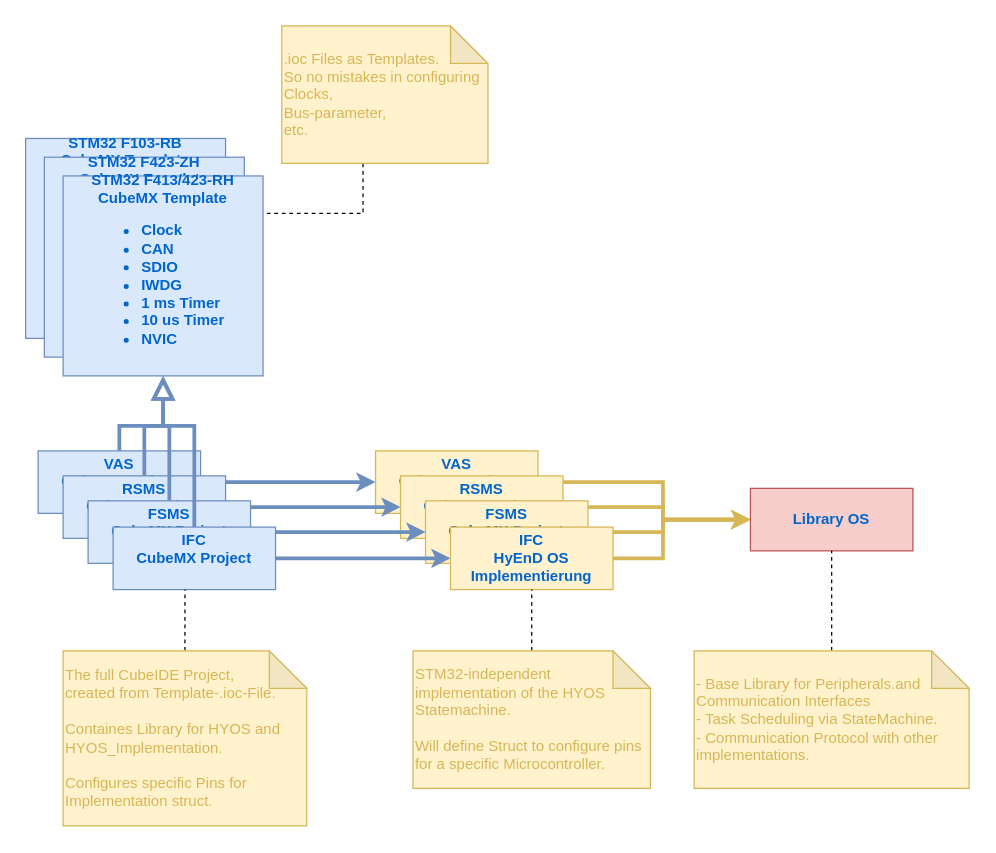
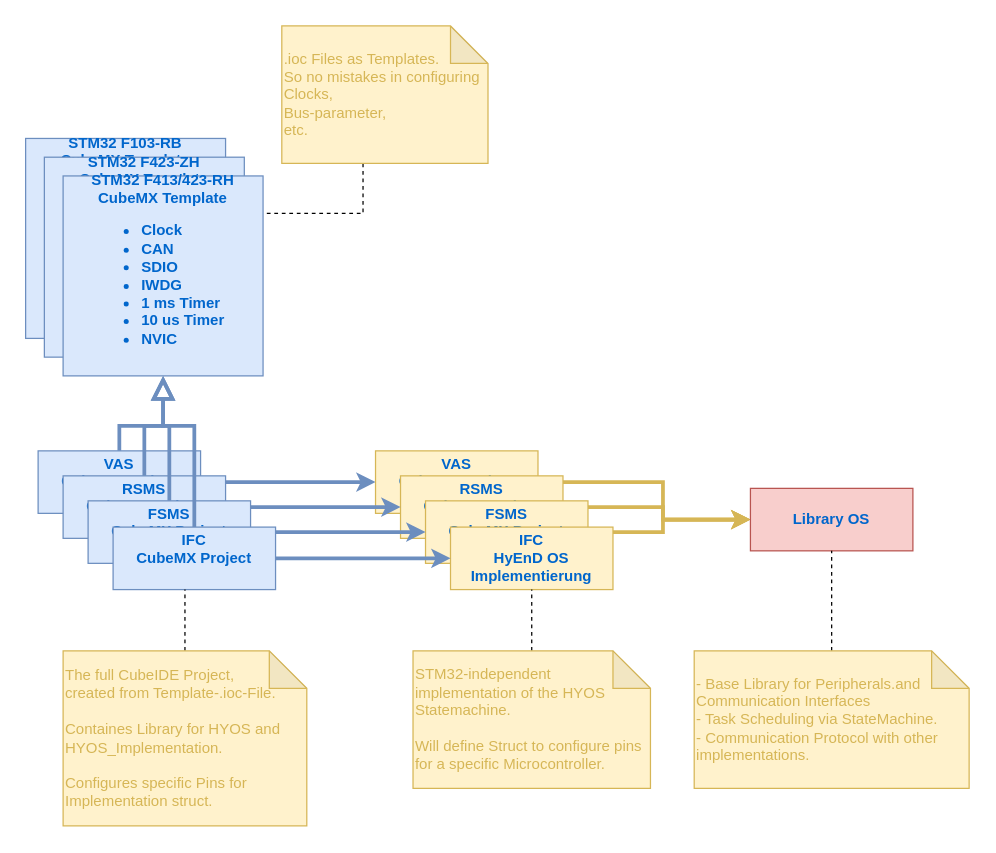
edge "IFC HyEnD OS Implementierung" -> "Library OS": removed
